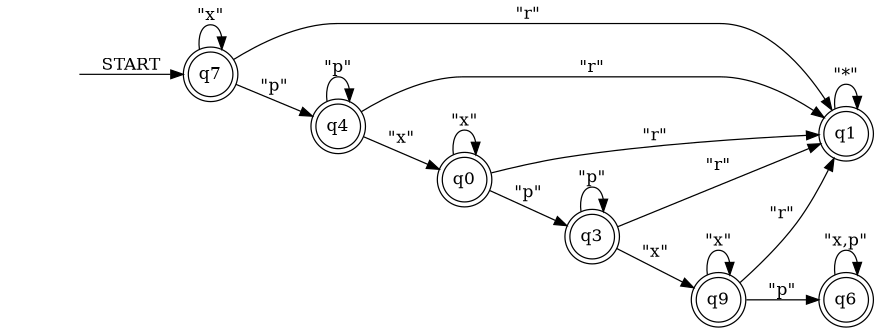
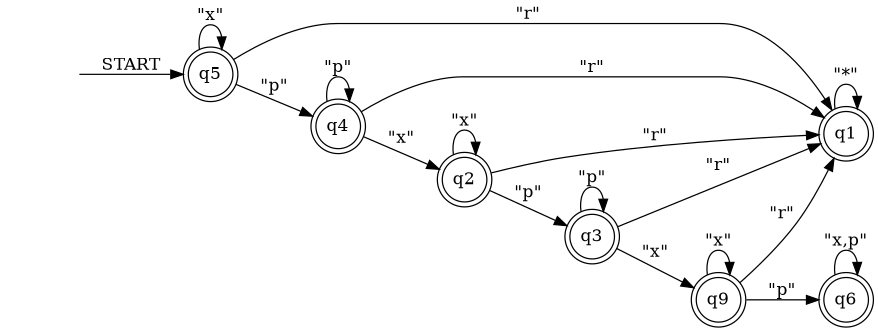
node "q7": label "q7" -> "q5"
node "q0": label "q0" -> "q2"
